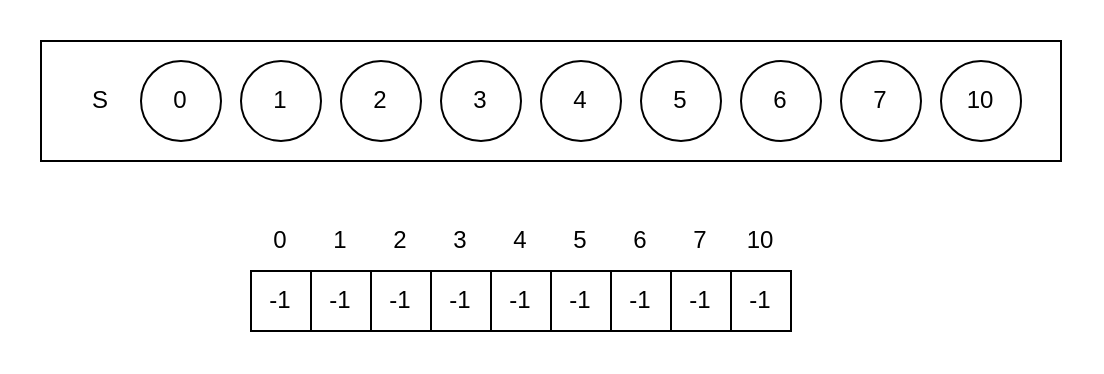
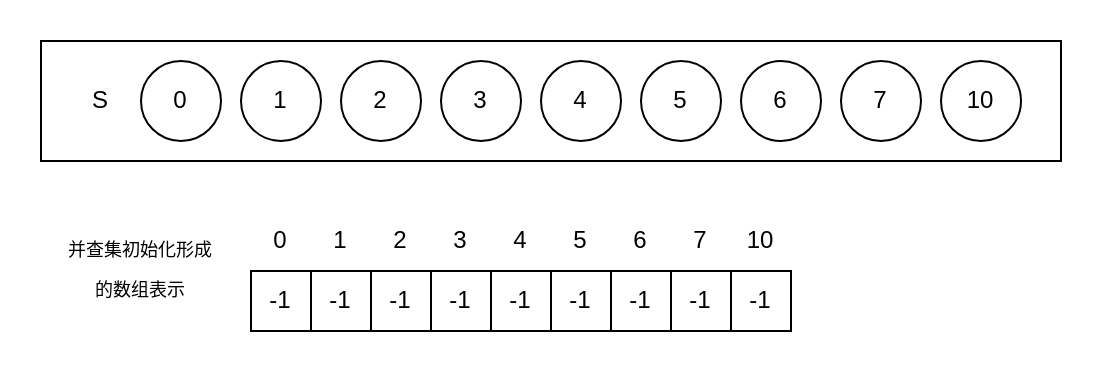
node "并查集初始化形成的数组表示": added
